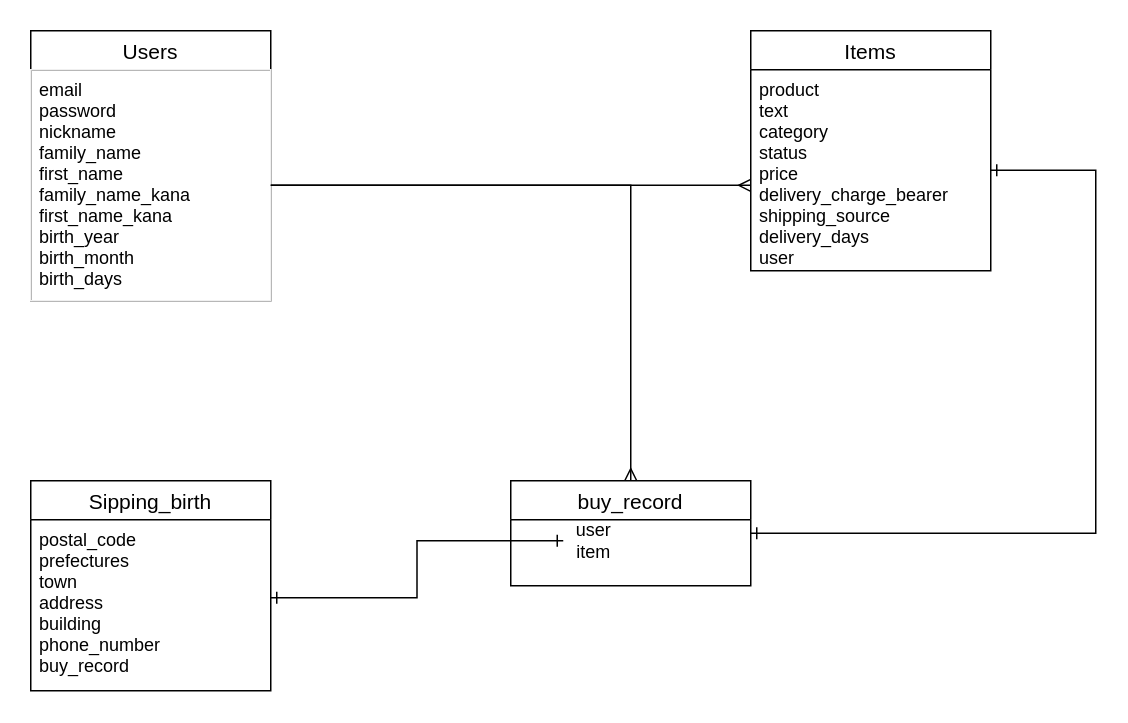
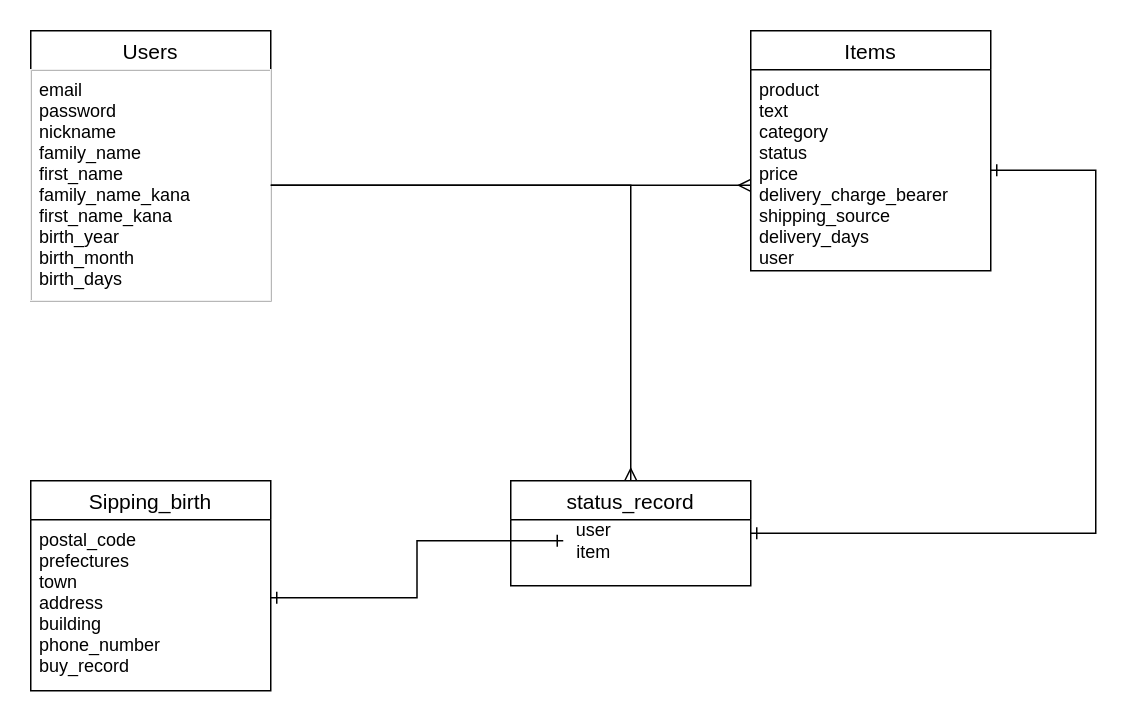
node "buy_record": label "buy_record" -> "status_record"
